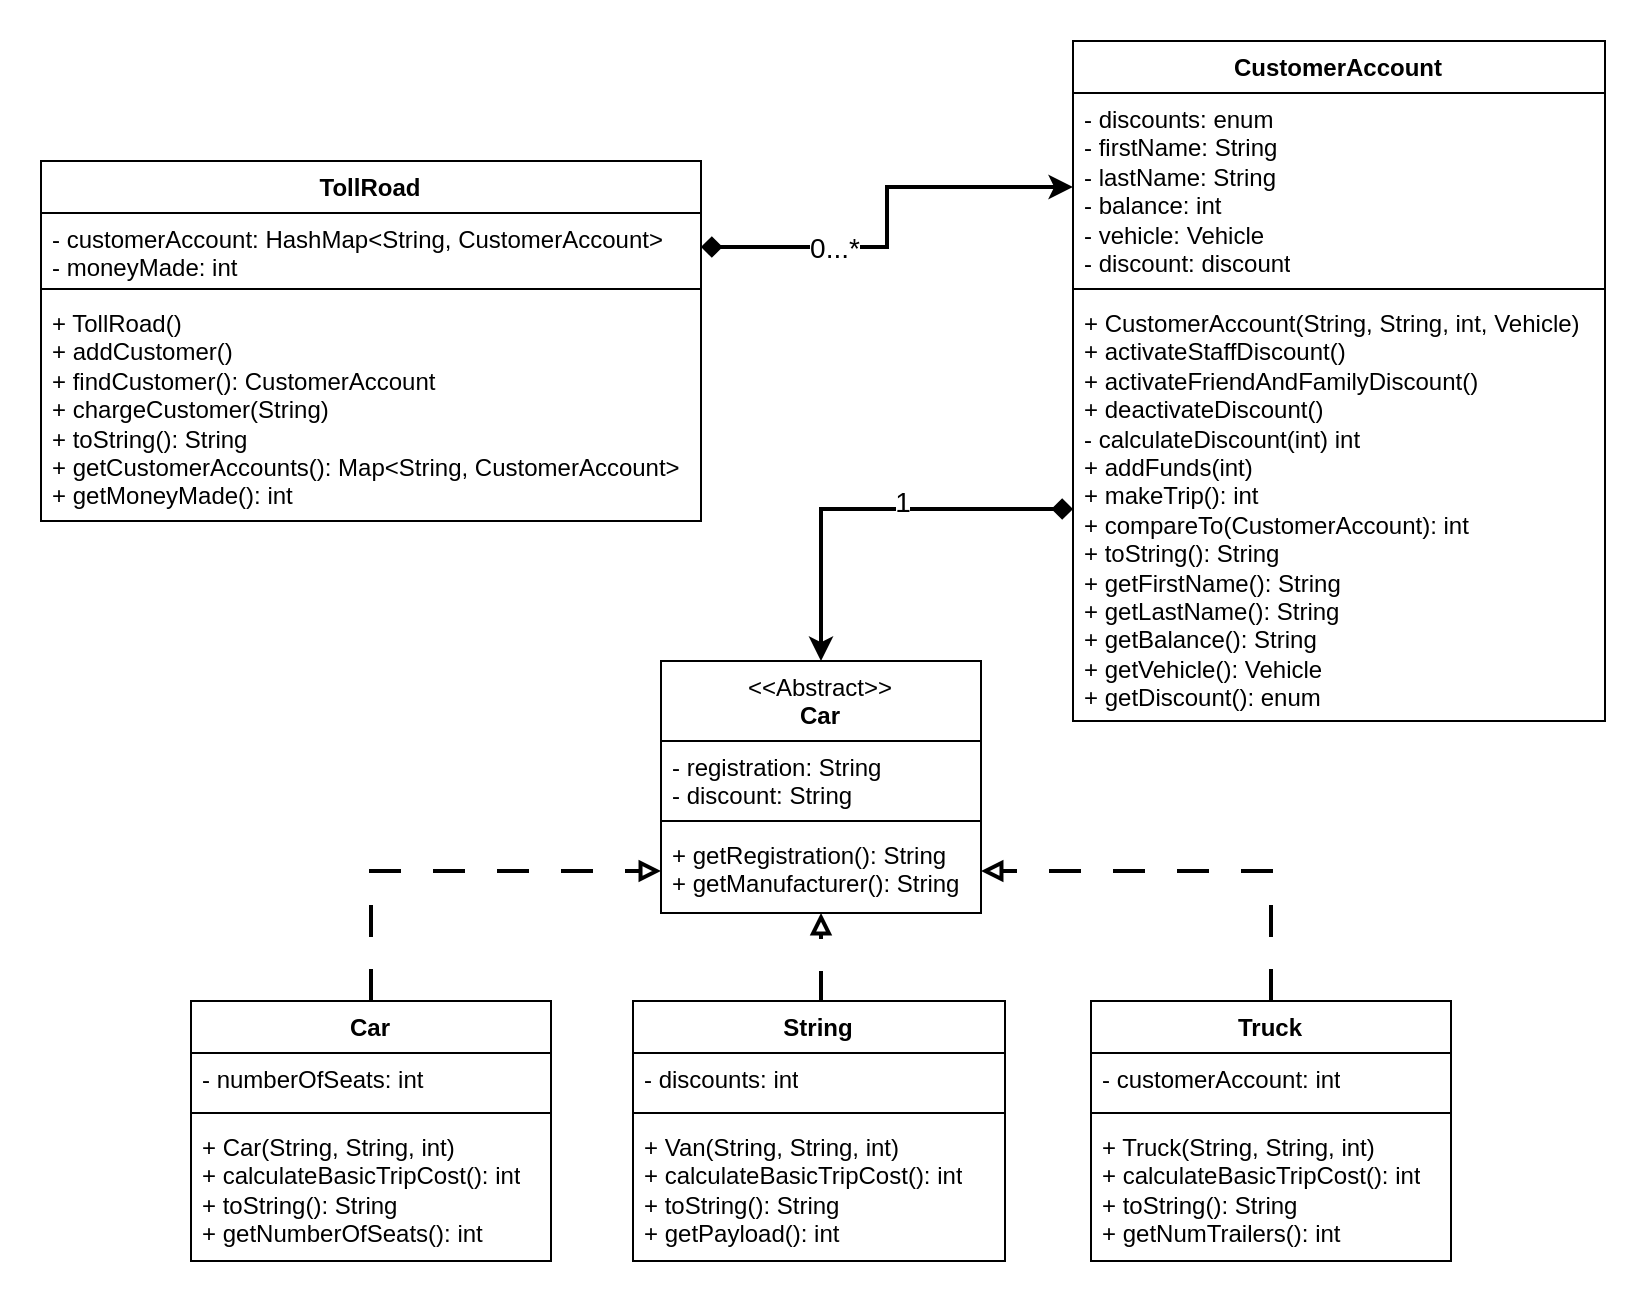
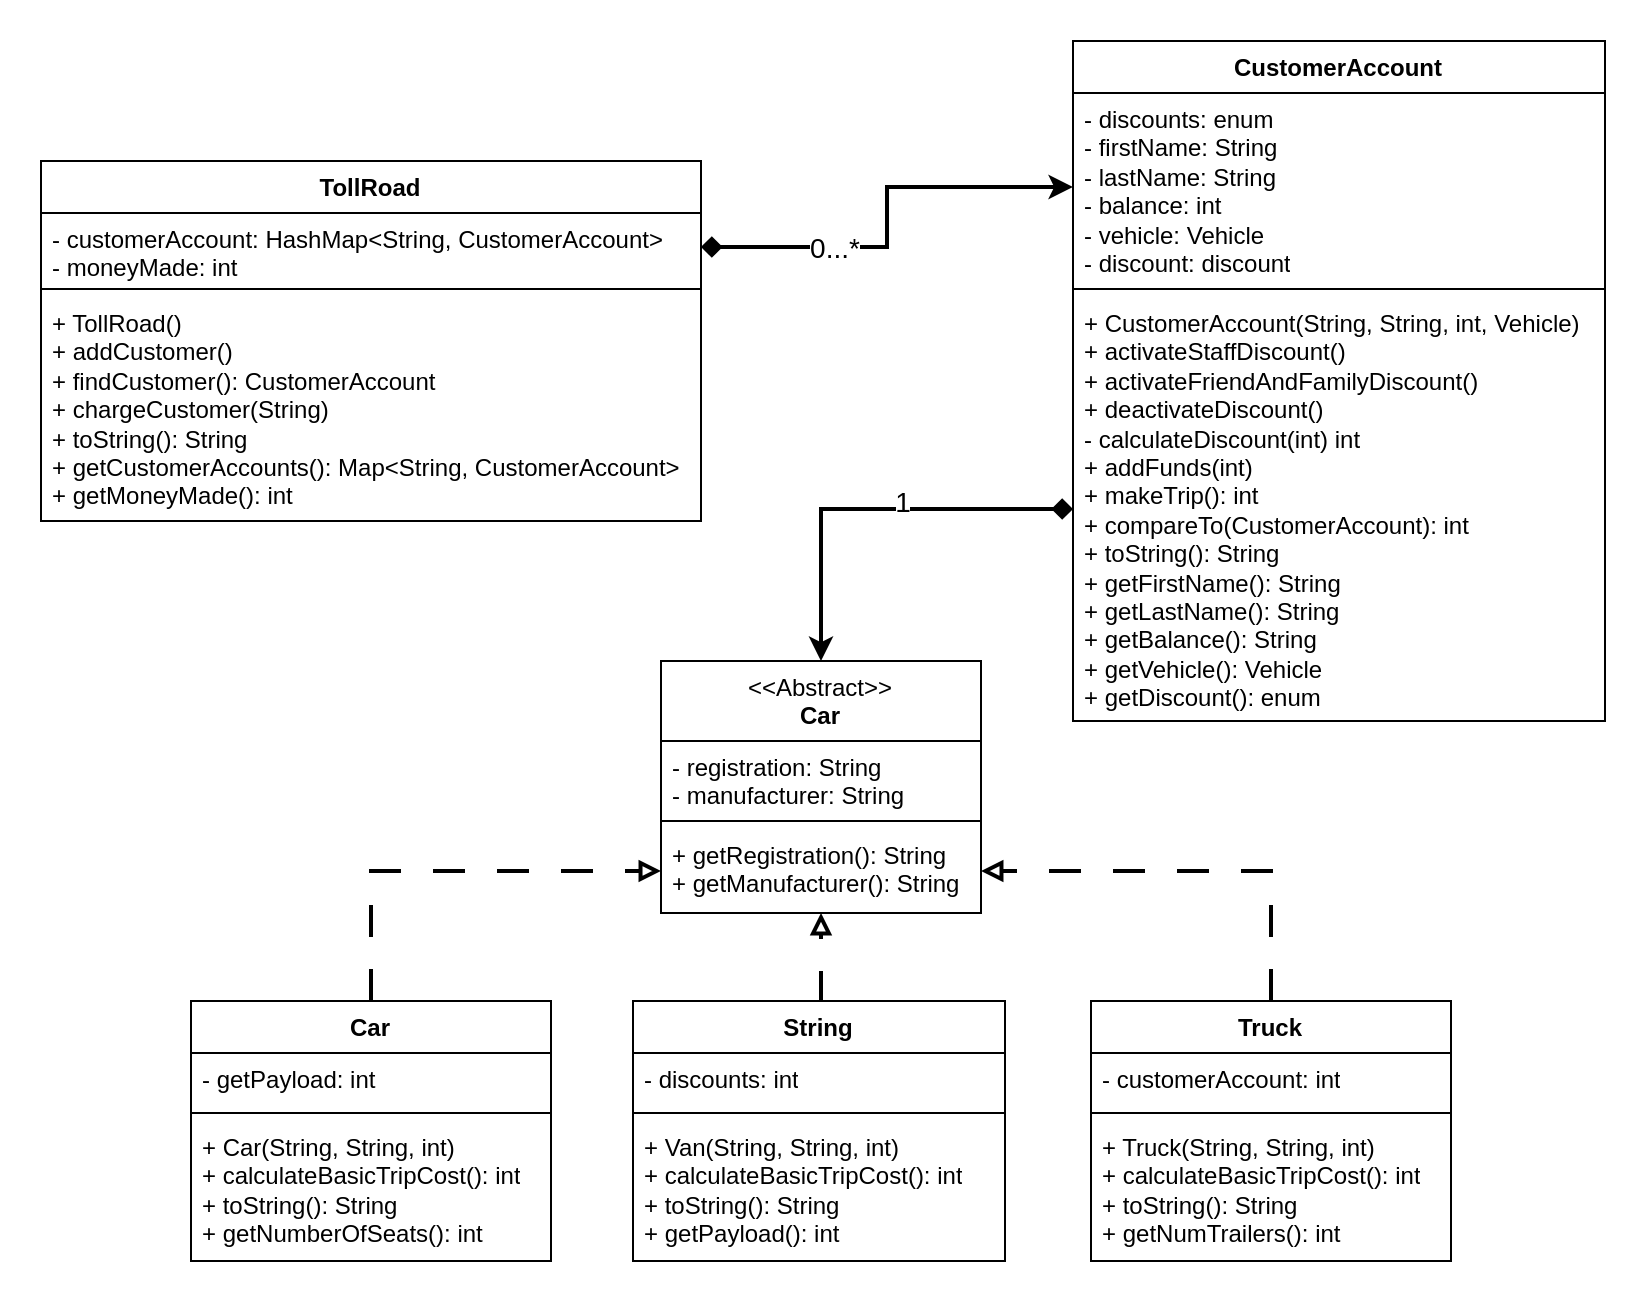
node "- registration: String - discount: String": label "- registration: String - discount: String" -> "- registration: String - manufacturer: String"
node "- numberOfSeats: int": label "- numberOfSeats: int" -> "- getPayload: int"
